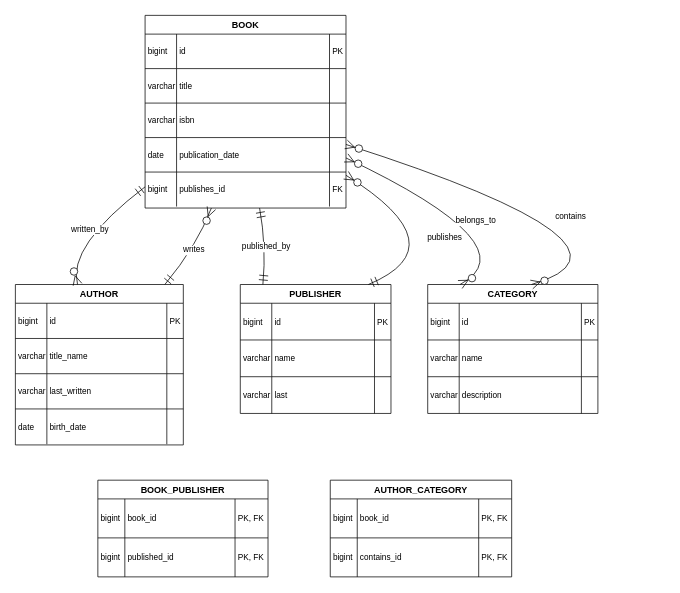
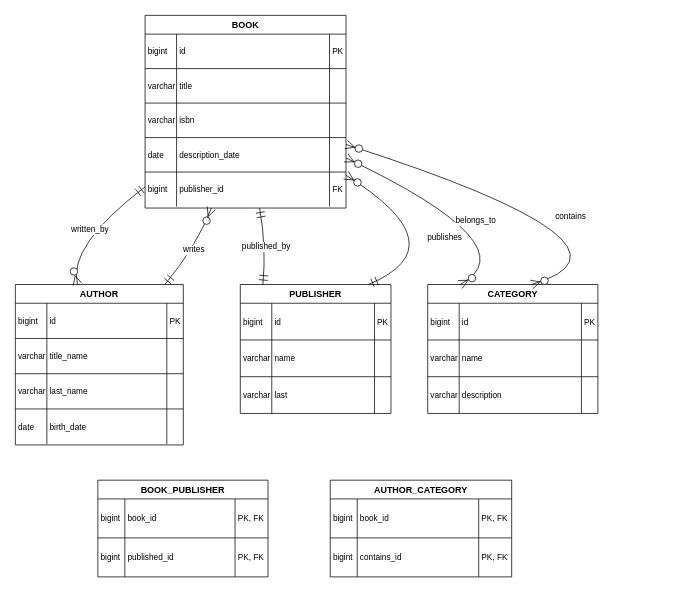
node "publication_date": label "publication_date" -> "description_date"
node "publishes_id": label "publishes_id" -> "publisher_id"
node "last_written": label "last_written" -> "last_name"
